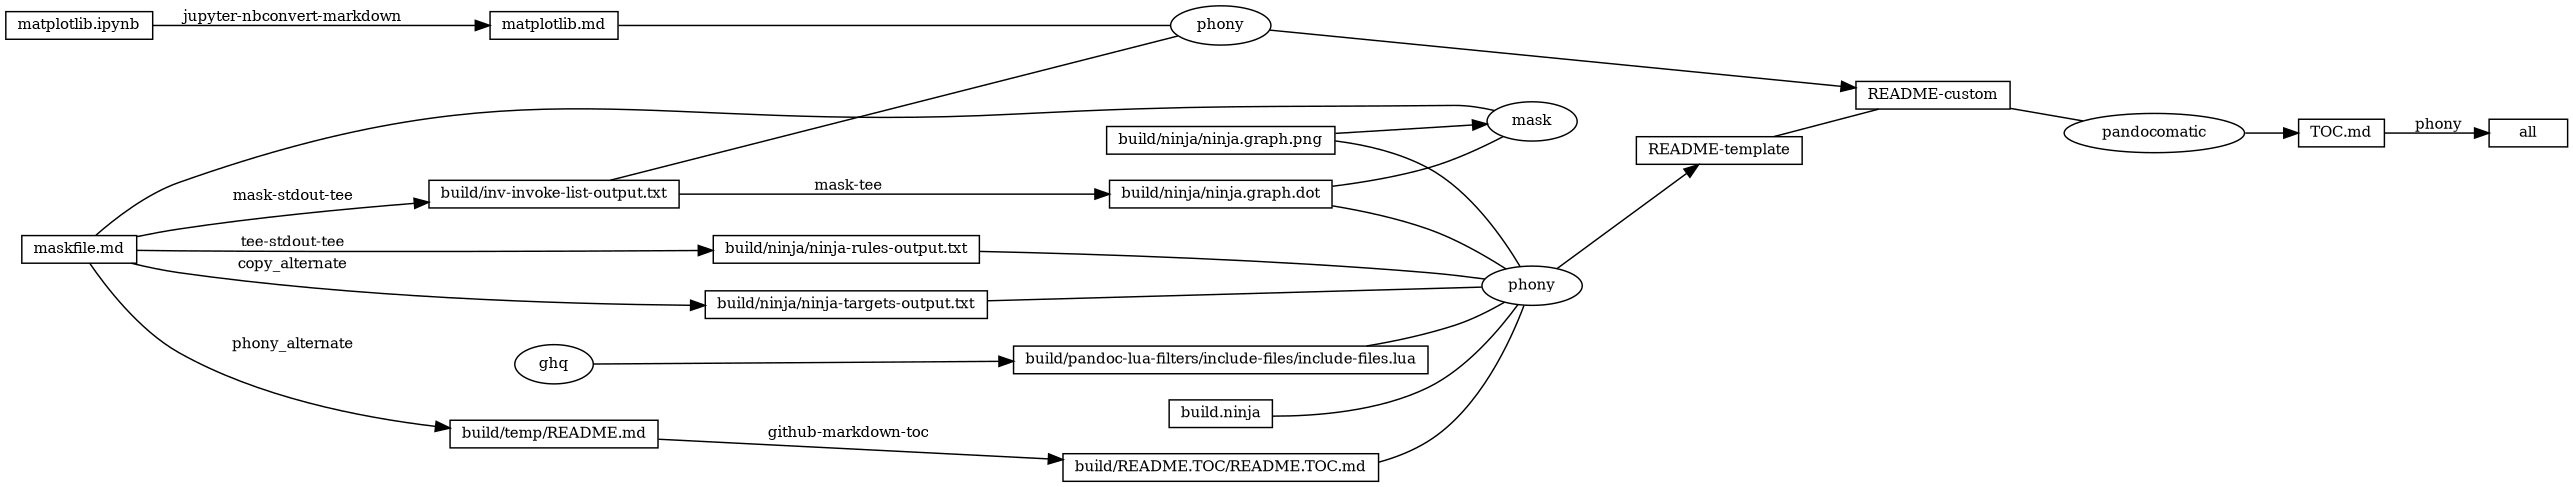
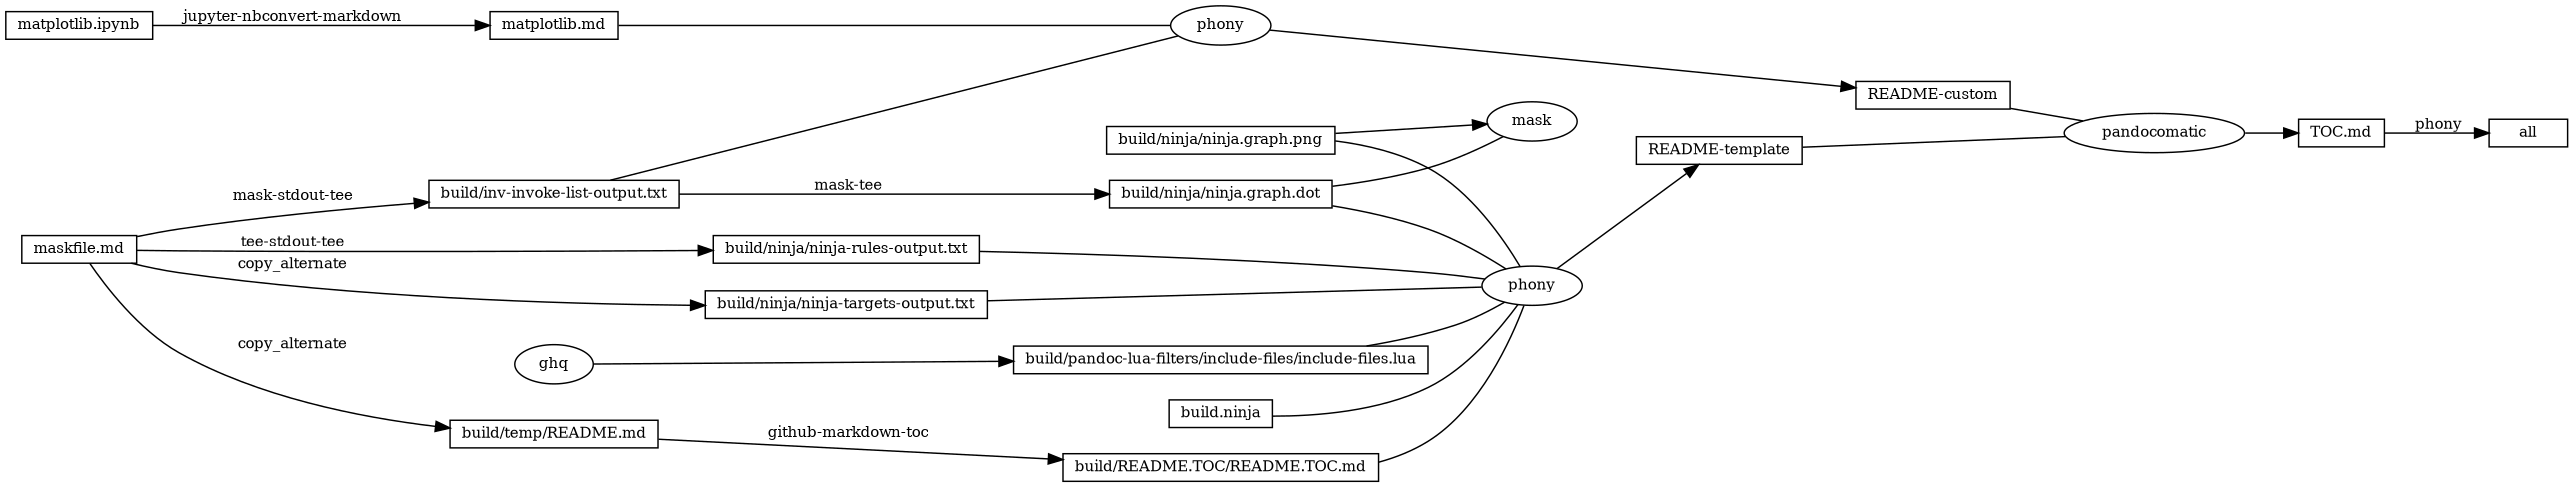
edge "mask" -- "maskfile.md": removed
edge "README-custom" -- "README-template": now "pandocomatic" -- "README-template"
edge "maskfile.md" -> "build/temp/README.md": label " phony_alternate" -> " copy_alternate"
